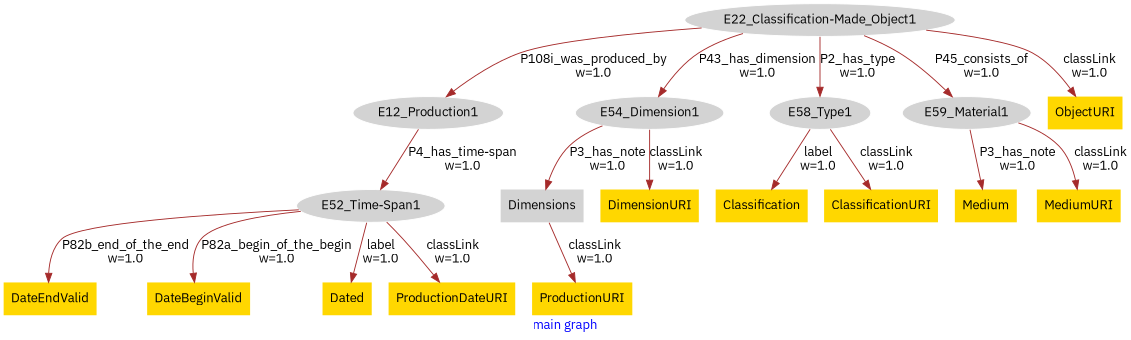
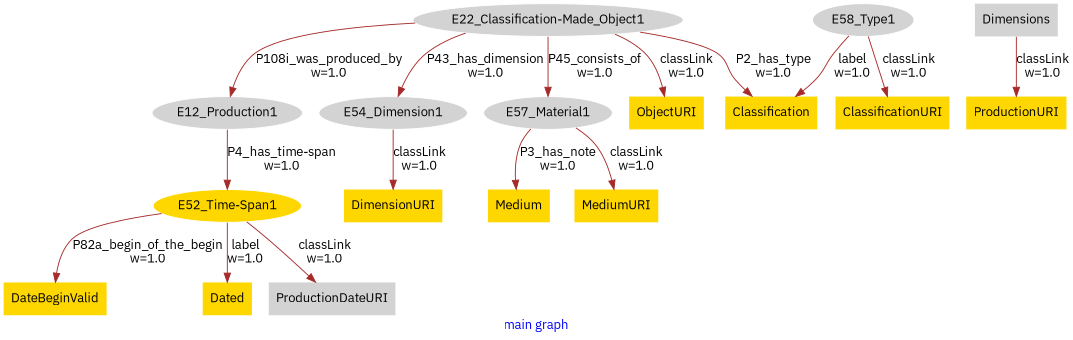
edge "E22_Classification-Made_Object1" -> "E58_Type1": now "E22_Classification-Made_Object1" -> "Classification"
node "E59_Material1": label "E59_Material1" -> "E57_Material1"
edge "E54_Dimension1" -> "Dimensions": removed, label "P3_has_note w=1.0"
node "E52_Time-Span1": fillcolor lightgray -> gold
node "DateEndValid": removed
node "ProductionDateURI": fillcolor gold -> lightgray
